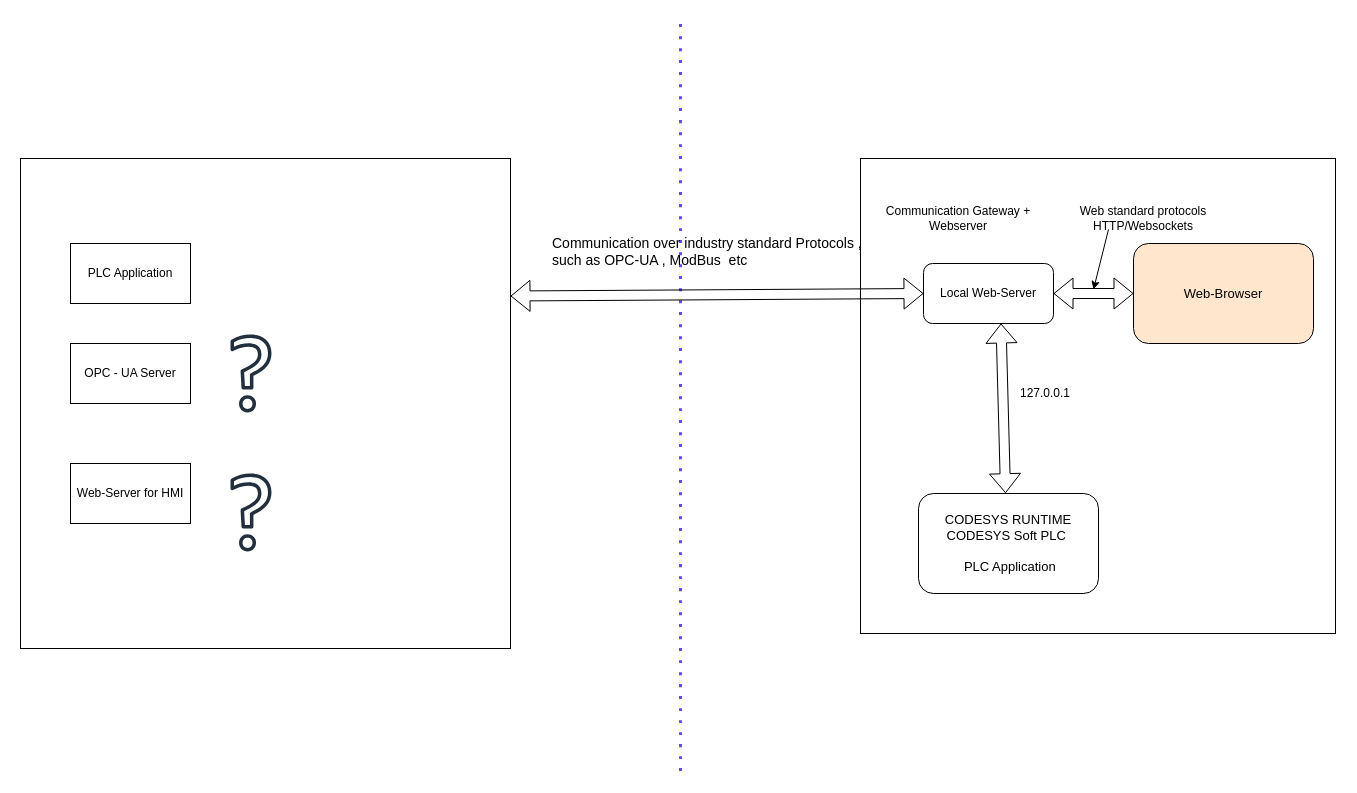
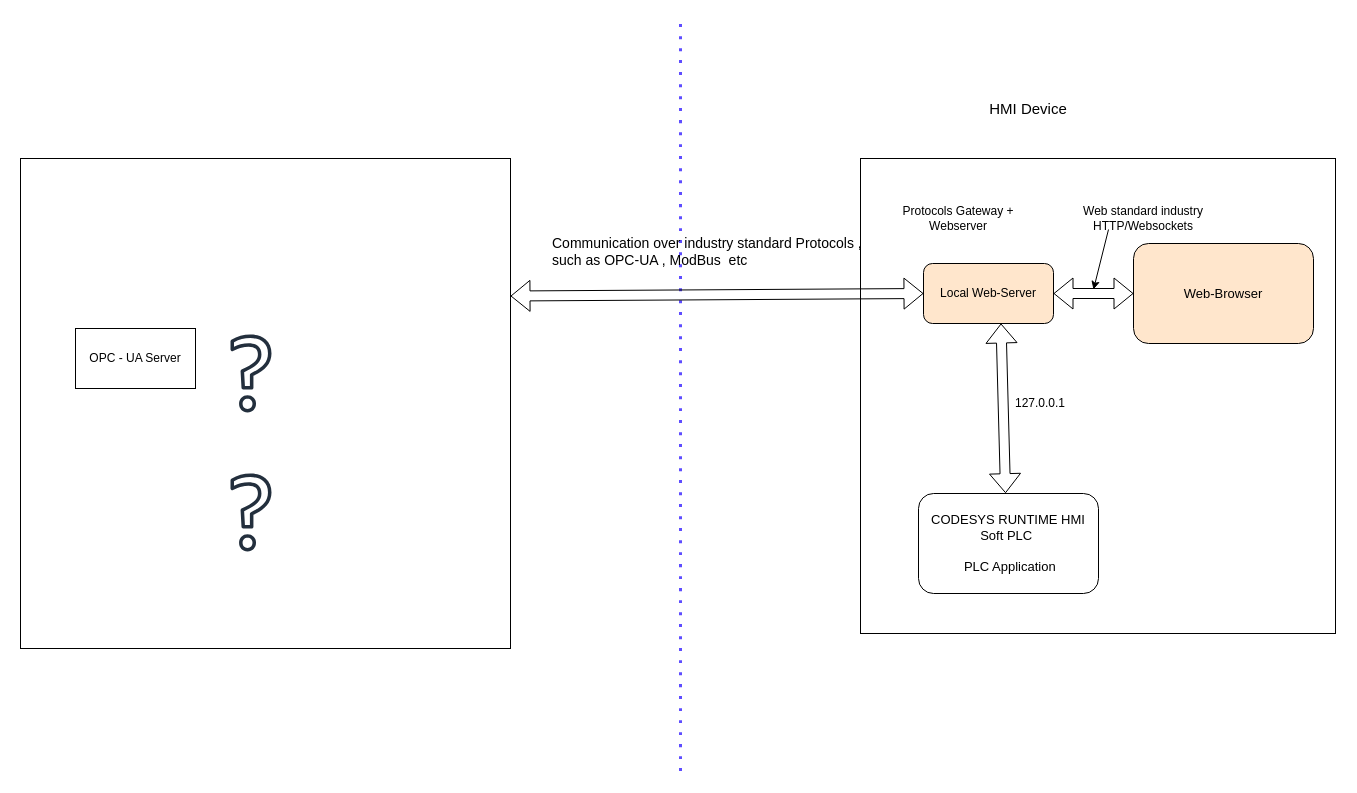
node "HMI Device": added
node "Communication Gateway + Webserver": label "Communication Gateway + Webserver" -> "Protocols Gateway + Webserver"
node "Web standard protocols HTTP/Websockets": label "Web standard protocols HTTP/Websockets" -> "Web standard industry HTTP/Websockets"
node "PLC Application": removed
node "Local Web-Server": fillcolor #ffffff -> #ffe6cc
node "OPC - UA Server": moved (131, 374) -> (136, 359)
node "127.0.0.1": moved (1046, 394) -> (1041, 404)
node "Web-Server for HMI": removed
node "CODESYS RUNTIME CODESYS Soft PLC PLC Application": label "CODESYS RUNTIME CODESYS Soft PLC PLC Application" -> "CODESYS RUNTIME HMI Soft PLC PLC Application"
